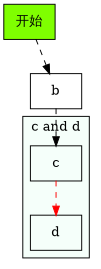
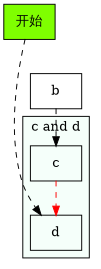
edge "开始" -> "b": now "开始" -> "d"
